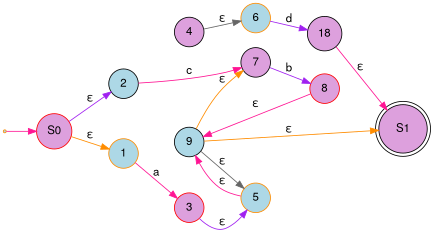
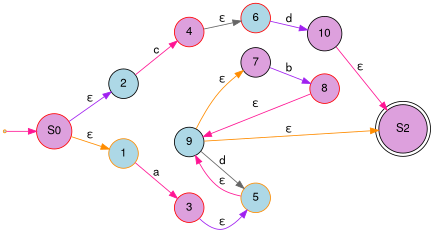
node "6": color darkorange -> red
node "4": color black -> red
node "18": label "18" -> "10"
edge "2" -> "7": now "2" -> "4"
node "S1": label "S1" -> "S2"
edge "9" -> "5": label "ε" -> "d"
